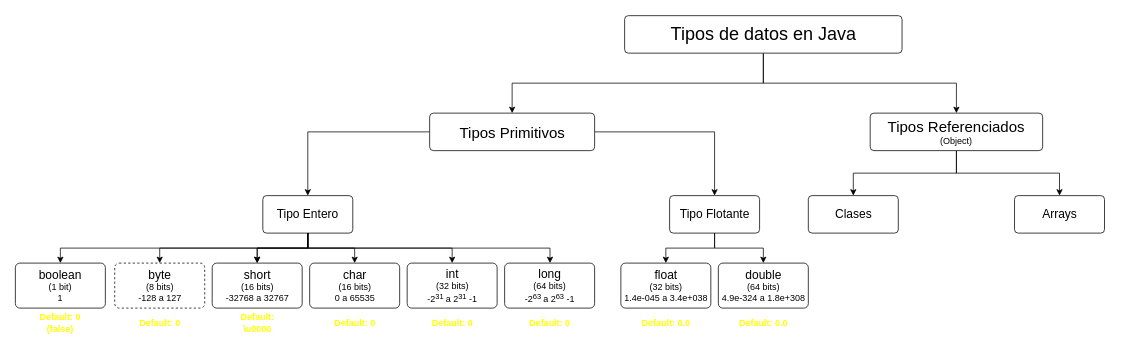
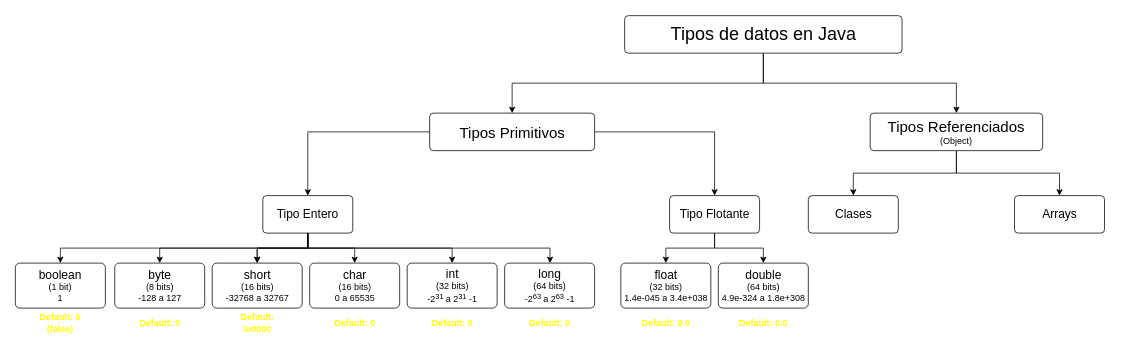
node "byte (8 bits) -128 a 127": style dashed -> solid
